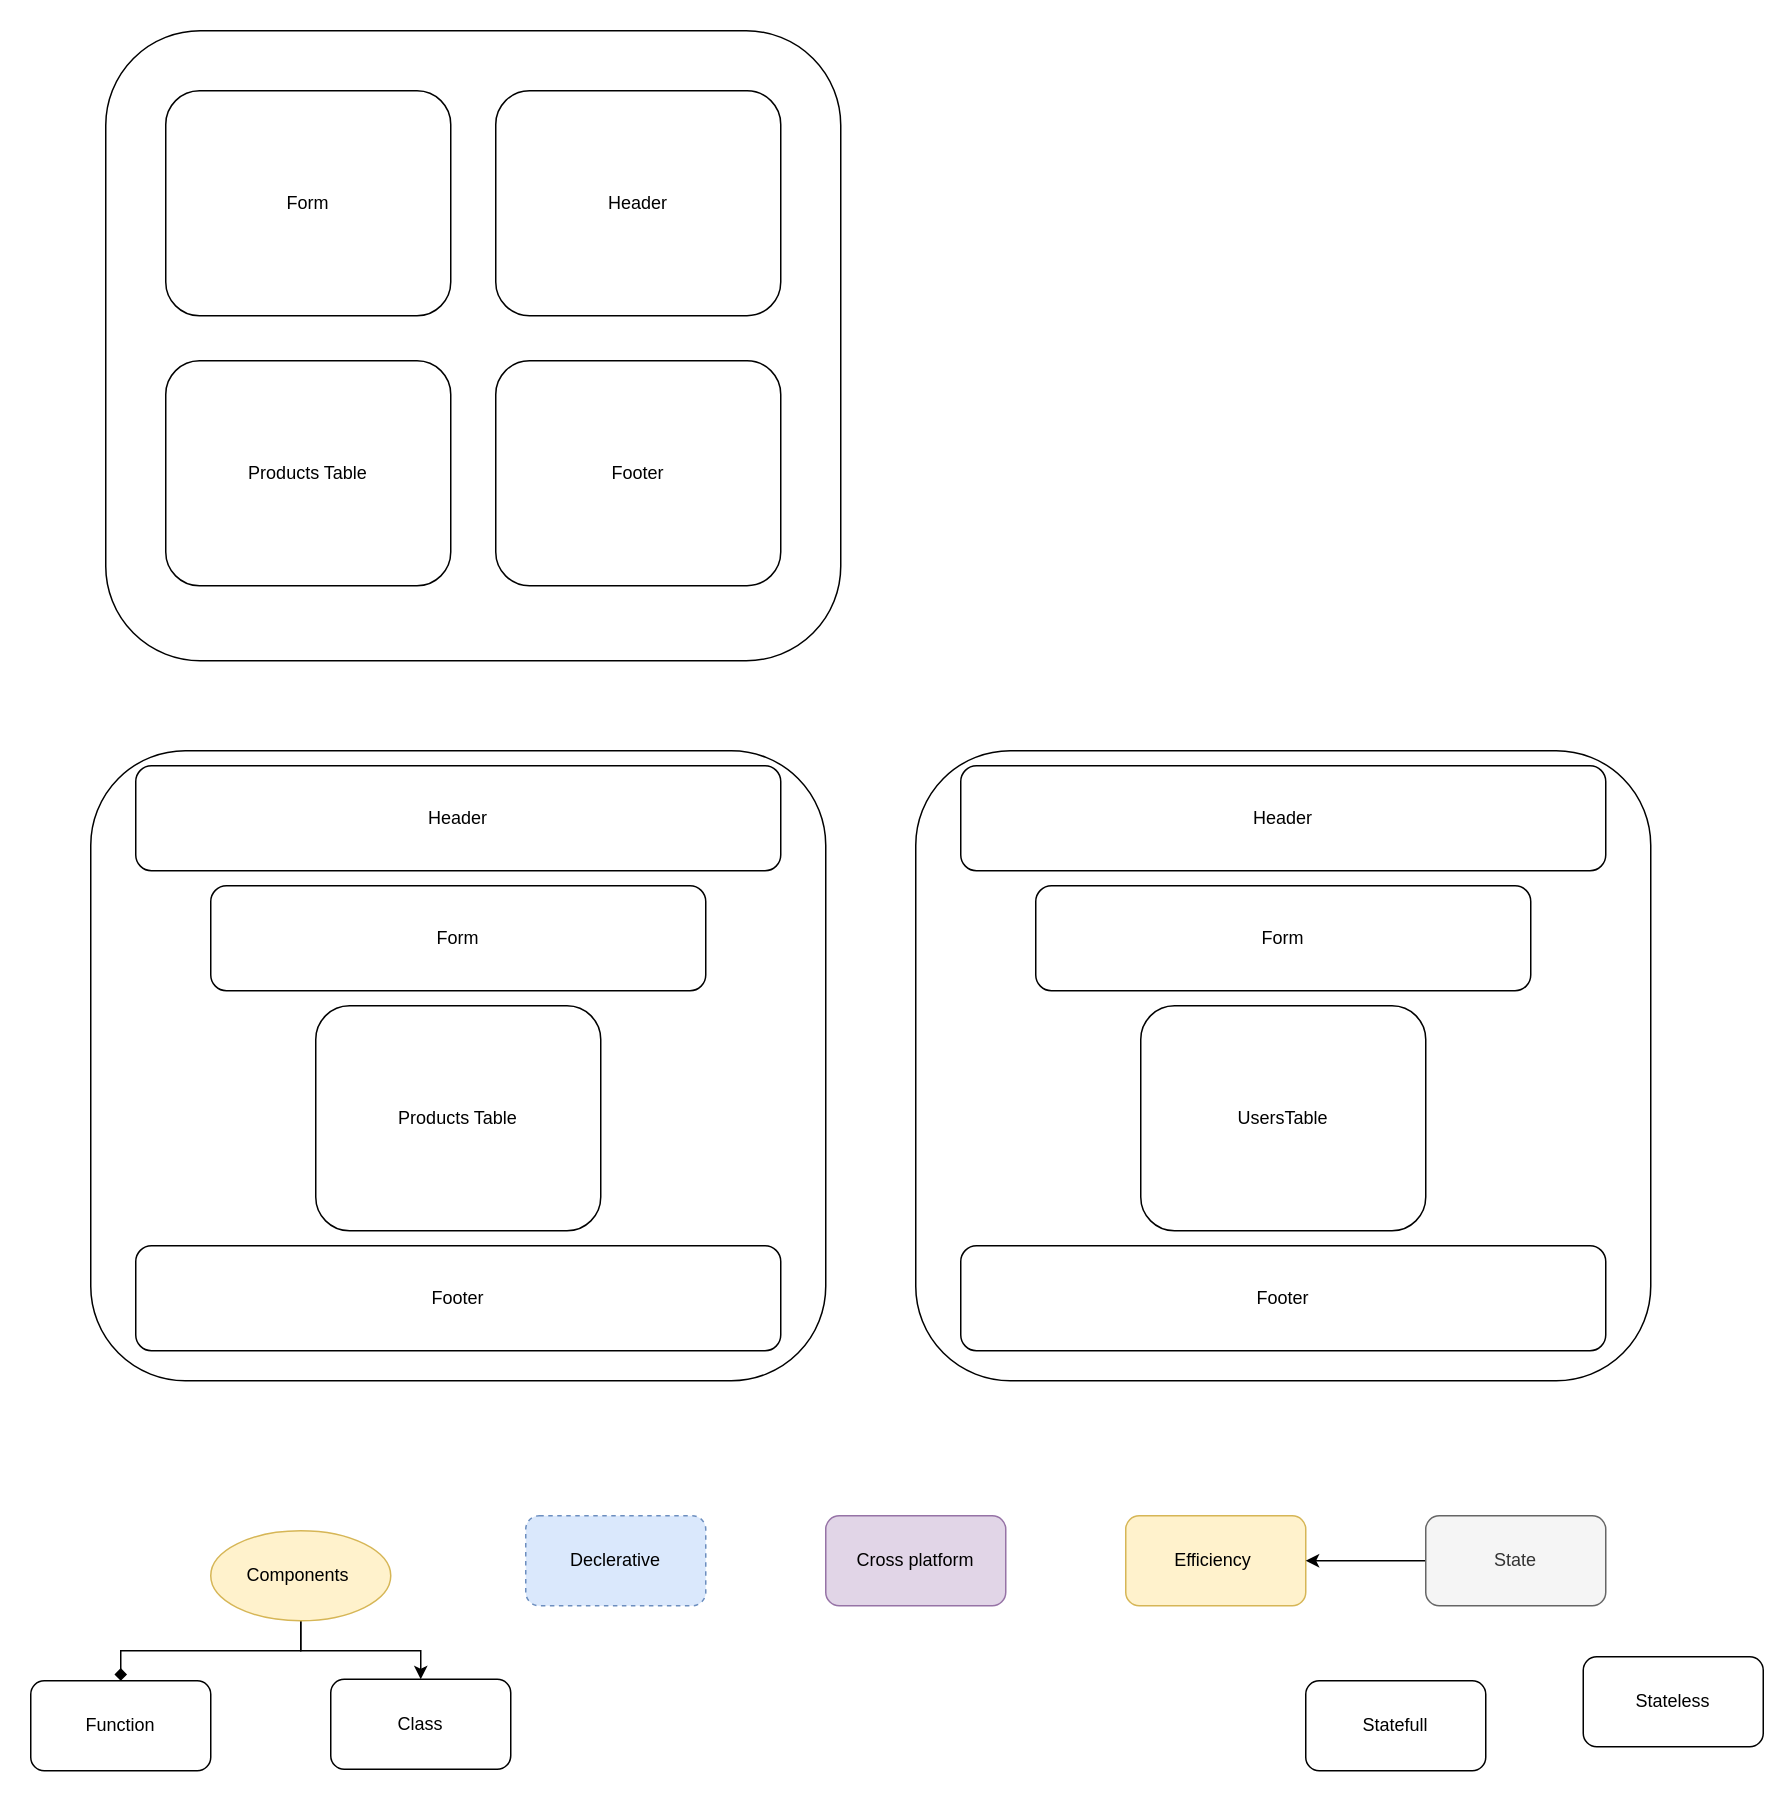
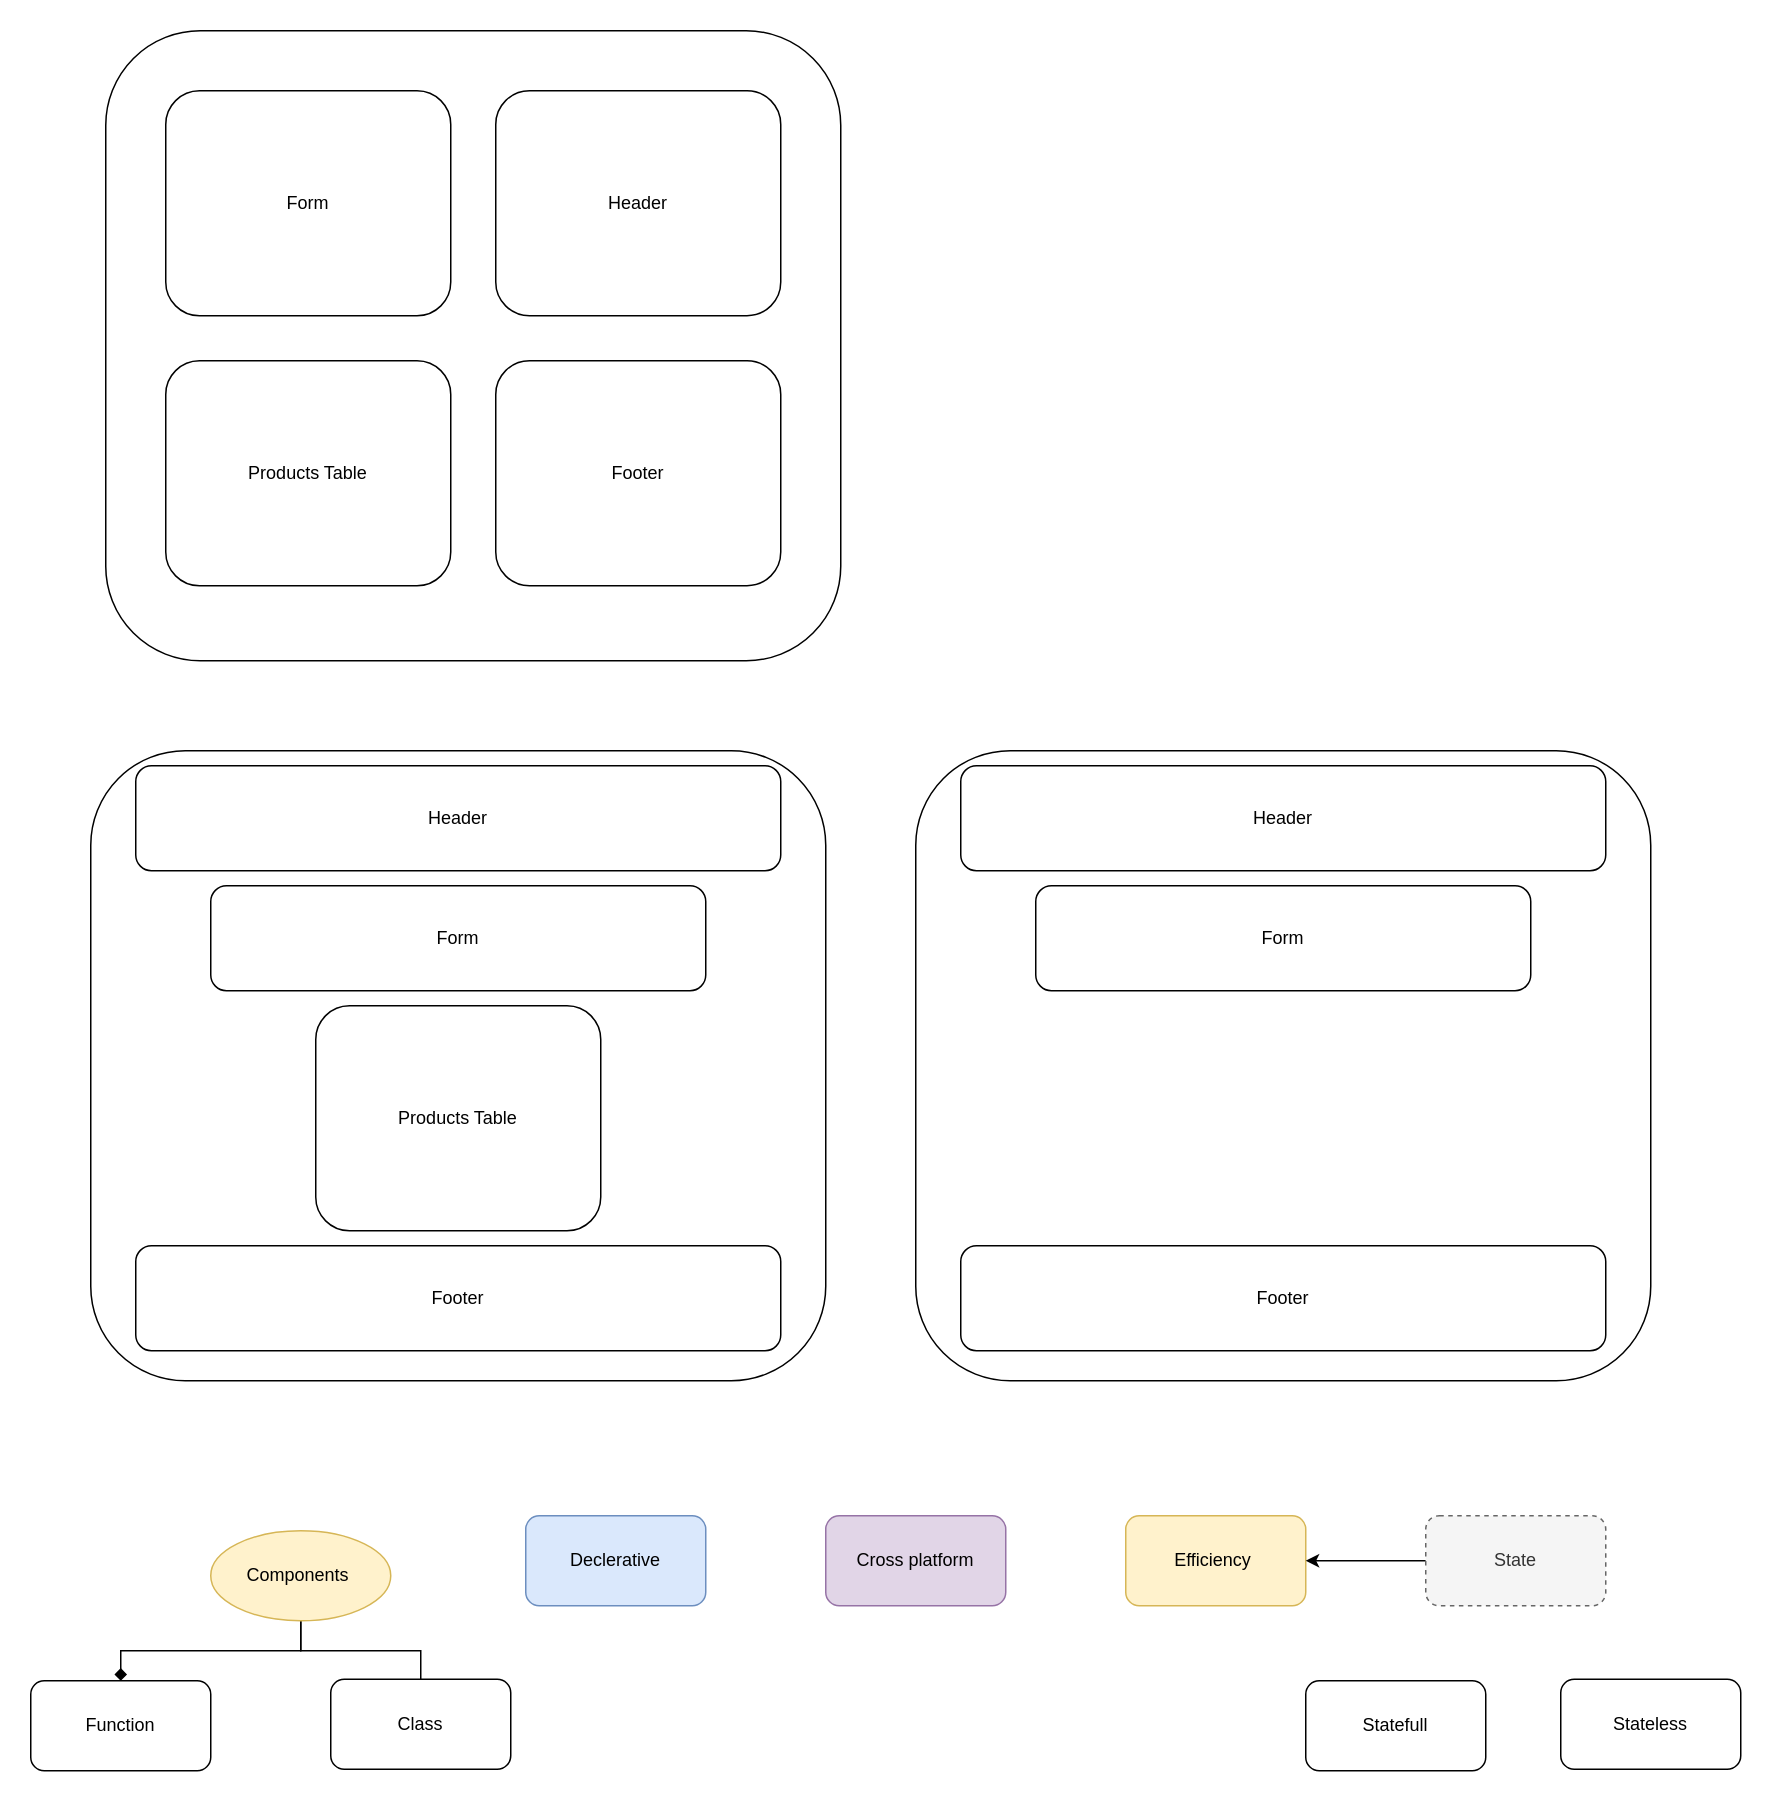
node "UsersTable": removed
node "Declerative": style dashed -> solid
node "State": style solid -> dashed
edge "Components" -> "Class": arrowhead classic -> none
node "Stateless": moved (1673, 1702) -> (1651, 1724)
